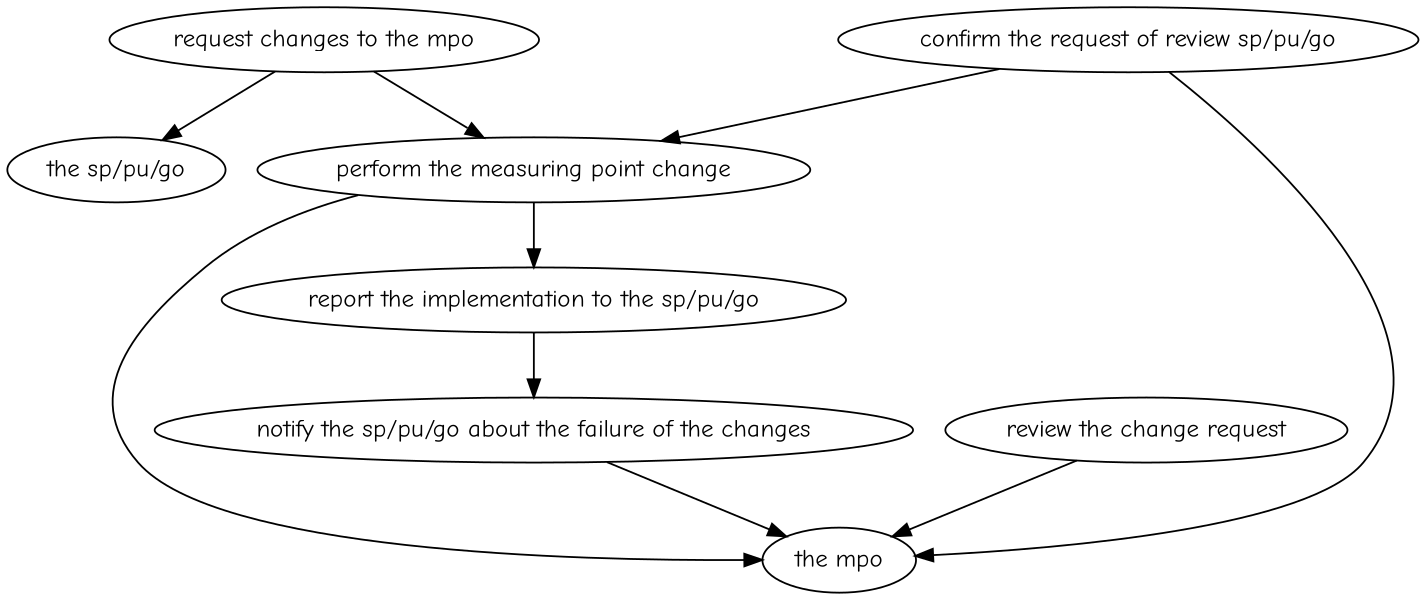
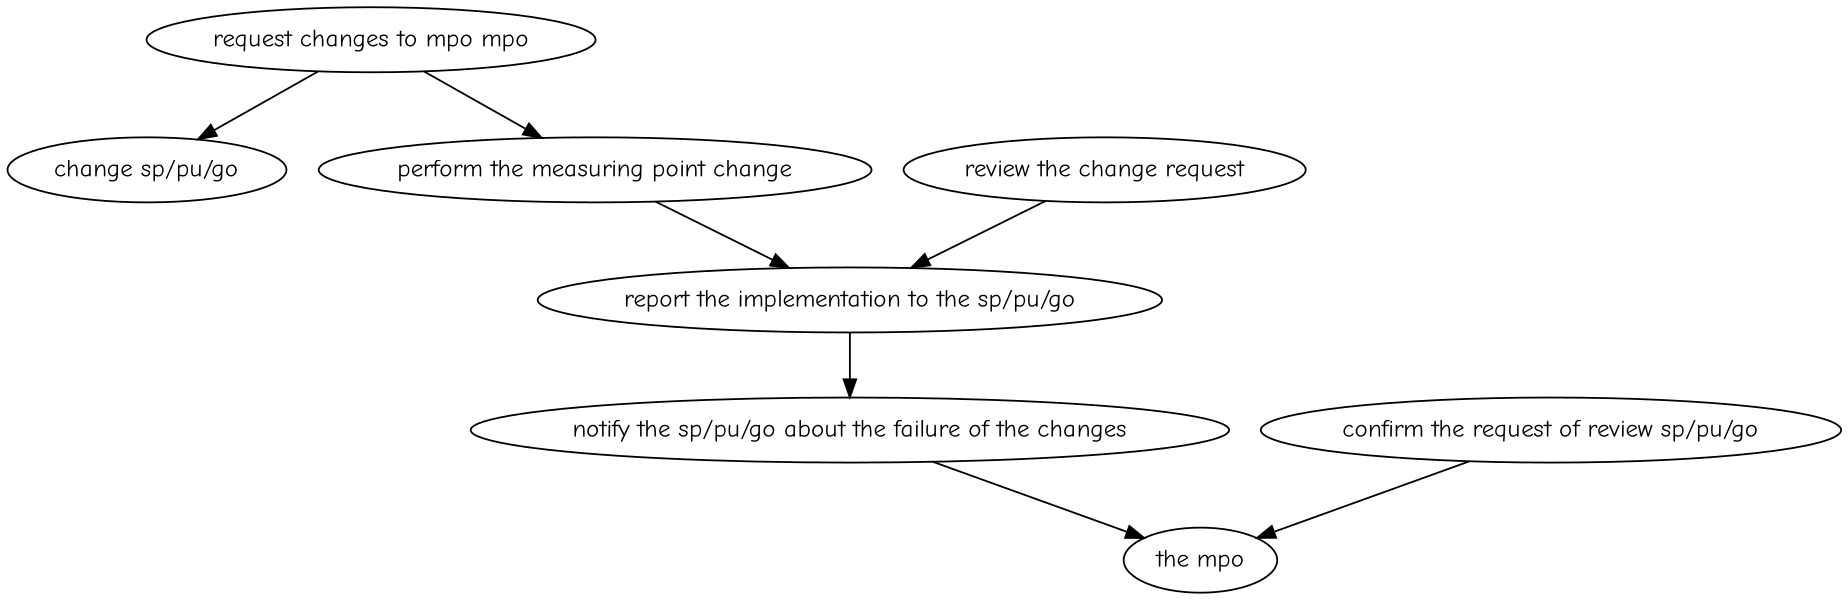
node "request changes to the mpo": label "request changes to the mpo" -> "request changes to mpo mpo"
edge "confirm the request of review sp/pu/go" -> "perform the measuring point change": removed
node "the sp/pu/go": label "the sp/pu/go" -> "change sp/pu/go"
edge "review the change request" -> "the mpo": now "review the change request" -> "report the implementation to the sp/pu/go"
edge "perform the measuring point change" -> "the mpo": removed
